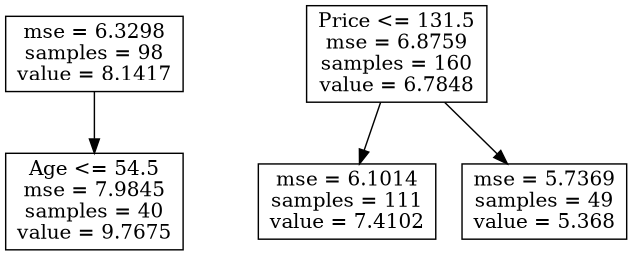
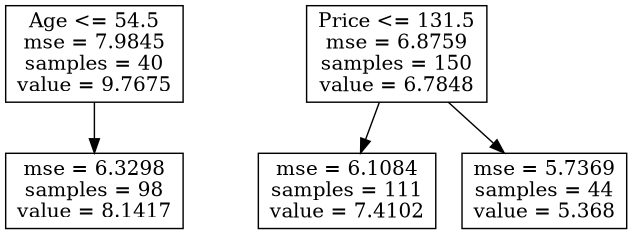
node "Price <= 131.5 mse = 6.8759 samples = 160 value = 6.7848": label "Price <= 131.5 mse = 6.8759 samples = 160 value = 6.7848" -> "Price <= 131.5 mse = 6.8759 samples = 150 value = 6.7848"
edge "mse = 6.3298 samples = 98 value = 8.1417" -> "Age <= 54.5 mse = 7.9845 samples = 40 value = 9.7675": reversed
node "mse = 6.1014 samples = 111 value = 7.4102": label "mse = 6.1014 samples = 111 value = 7.4102" -> "mse = 6.1084 samples = 111 value = 7.4102"
node "mse = 5.7369 samples = 49 value = 5.368": label "mse = 5.7369 samples = 49 value = 5.368" -> "mse = 5.7369 samples = 44 value = 5.368"
